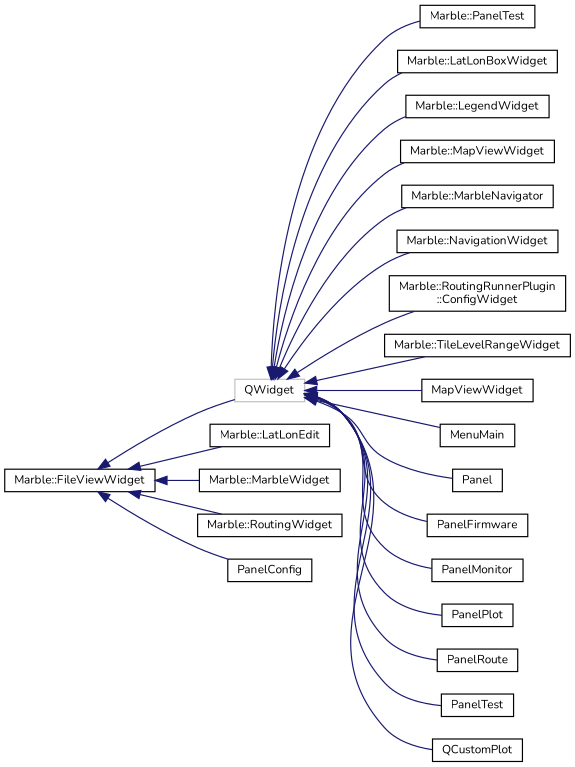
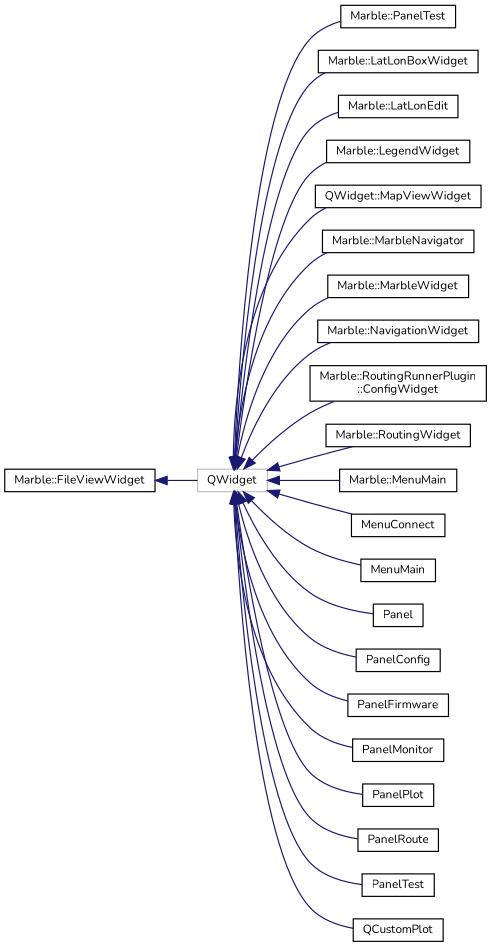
node "Marble::MapViewWidget": label "Marble::MapViewWidget" -> "QWidget::MapViewWidget"
node "Marble::TileLevelRangeWidget": label "Marble::TileLevelRangeWidget" -> "Marble::MenuMain"
node "MapViewWidget": label "MapViewWidget" -> "MenuConnect"
edge "Marble::LatLonEdit" -> "Marble::FileViewWidget": now "Marble::LatLonEdit" -> "QWidget"
edge "Marble::MarbleWidget" -> "Marble::FileViewWidget": now "Marble::MarbleWidget" -> "QWidget"
edge "Marble::RoutingWidget" -> "Marble::FileViewWidget": now "Marble::RoutingWidget" -> "QWidget"
edge "PanelConfig" -> "Marble::FileViewWidget": now "PanelConfig" -> "QWidget"
